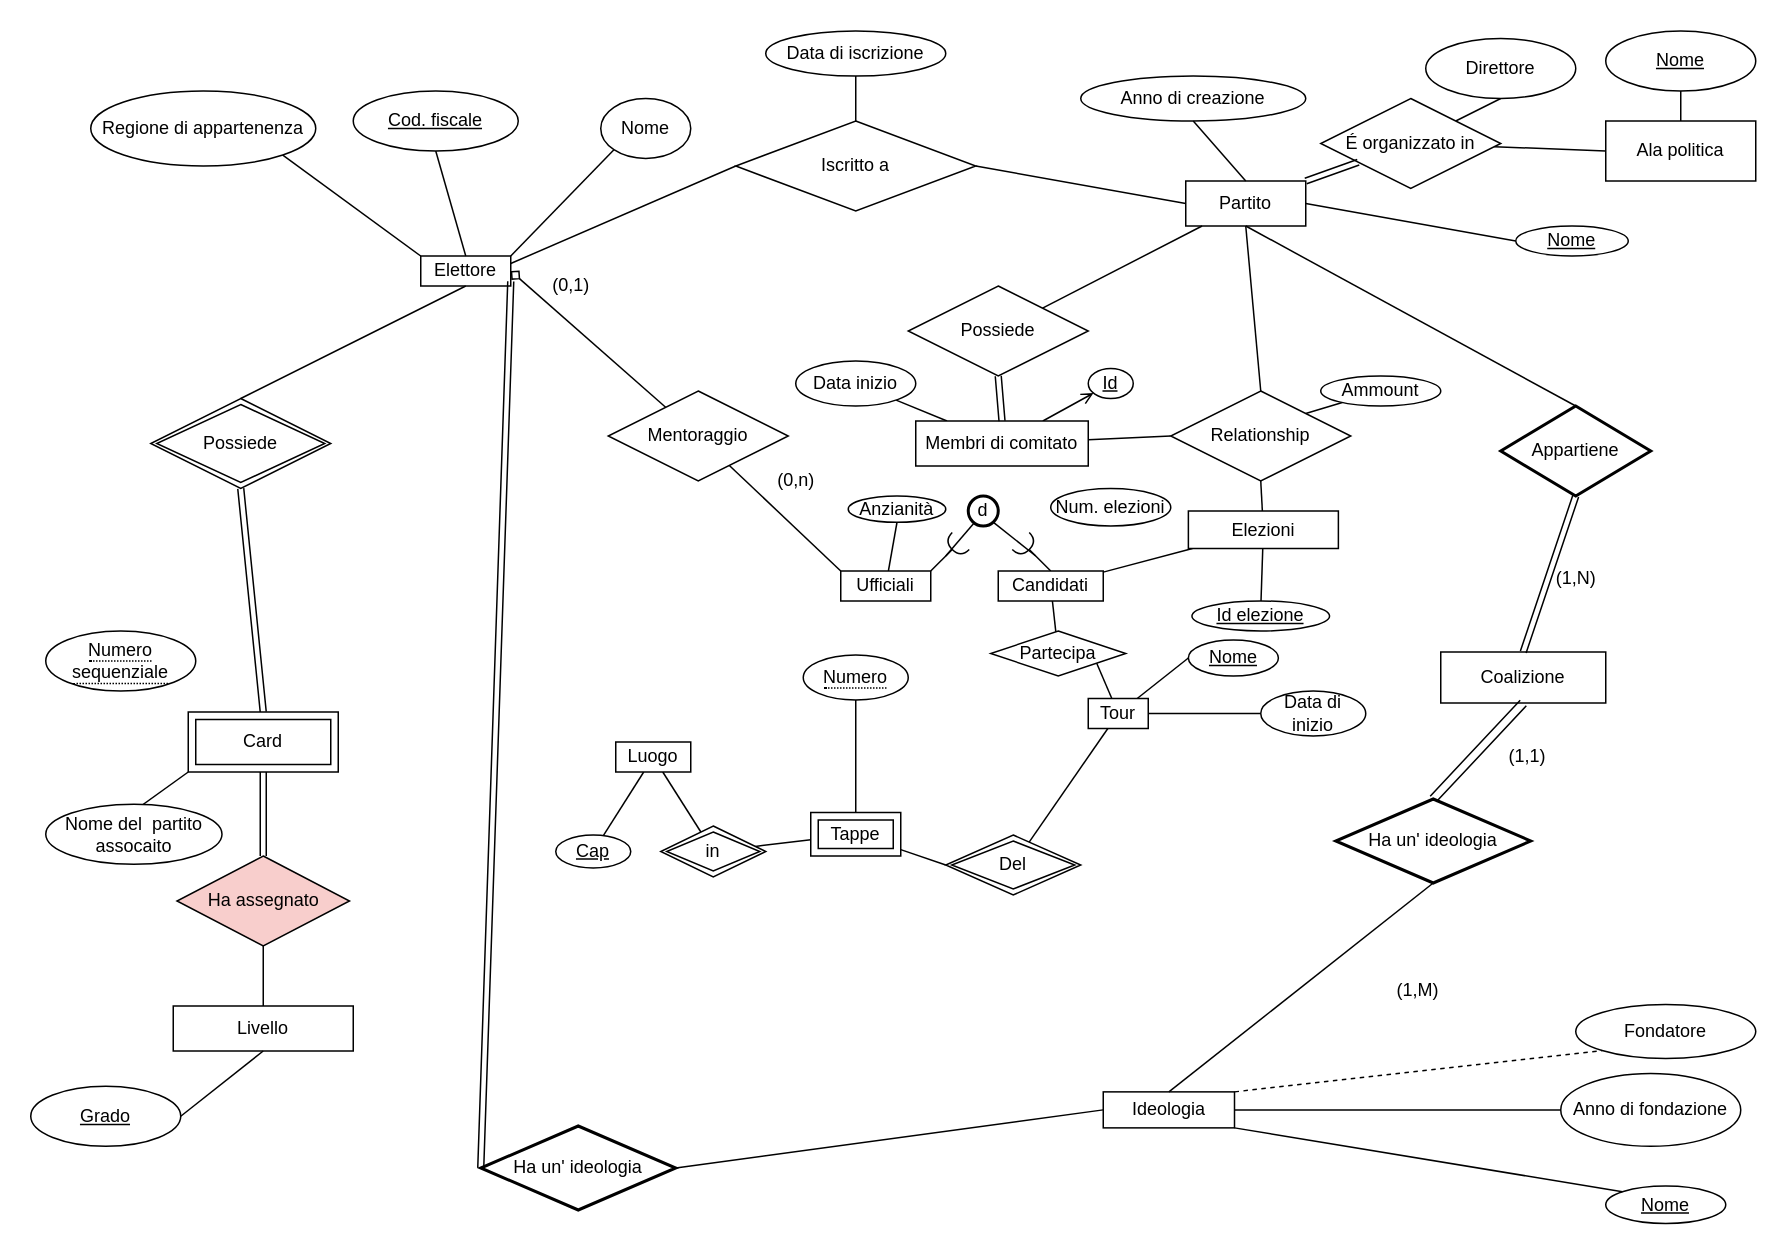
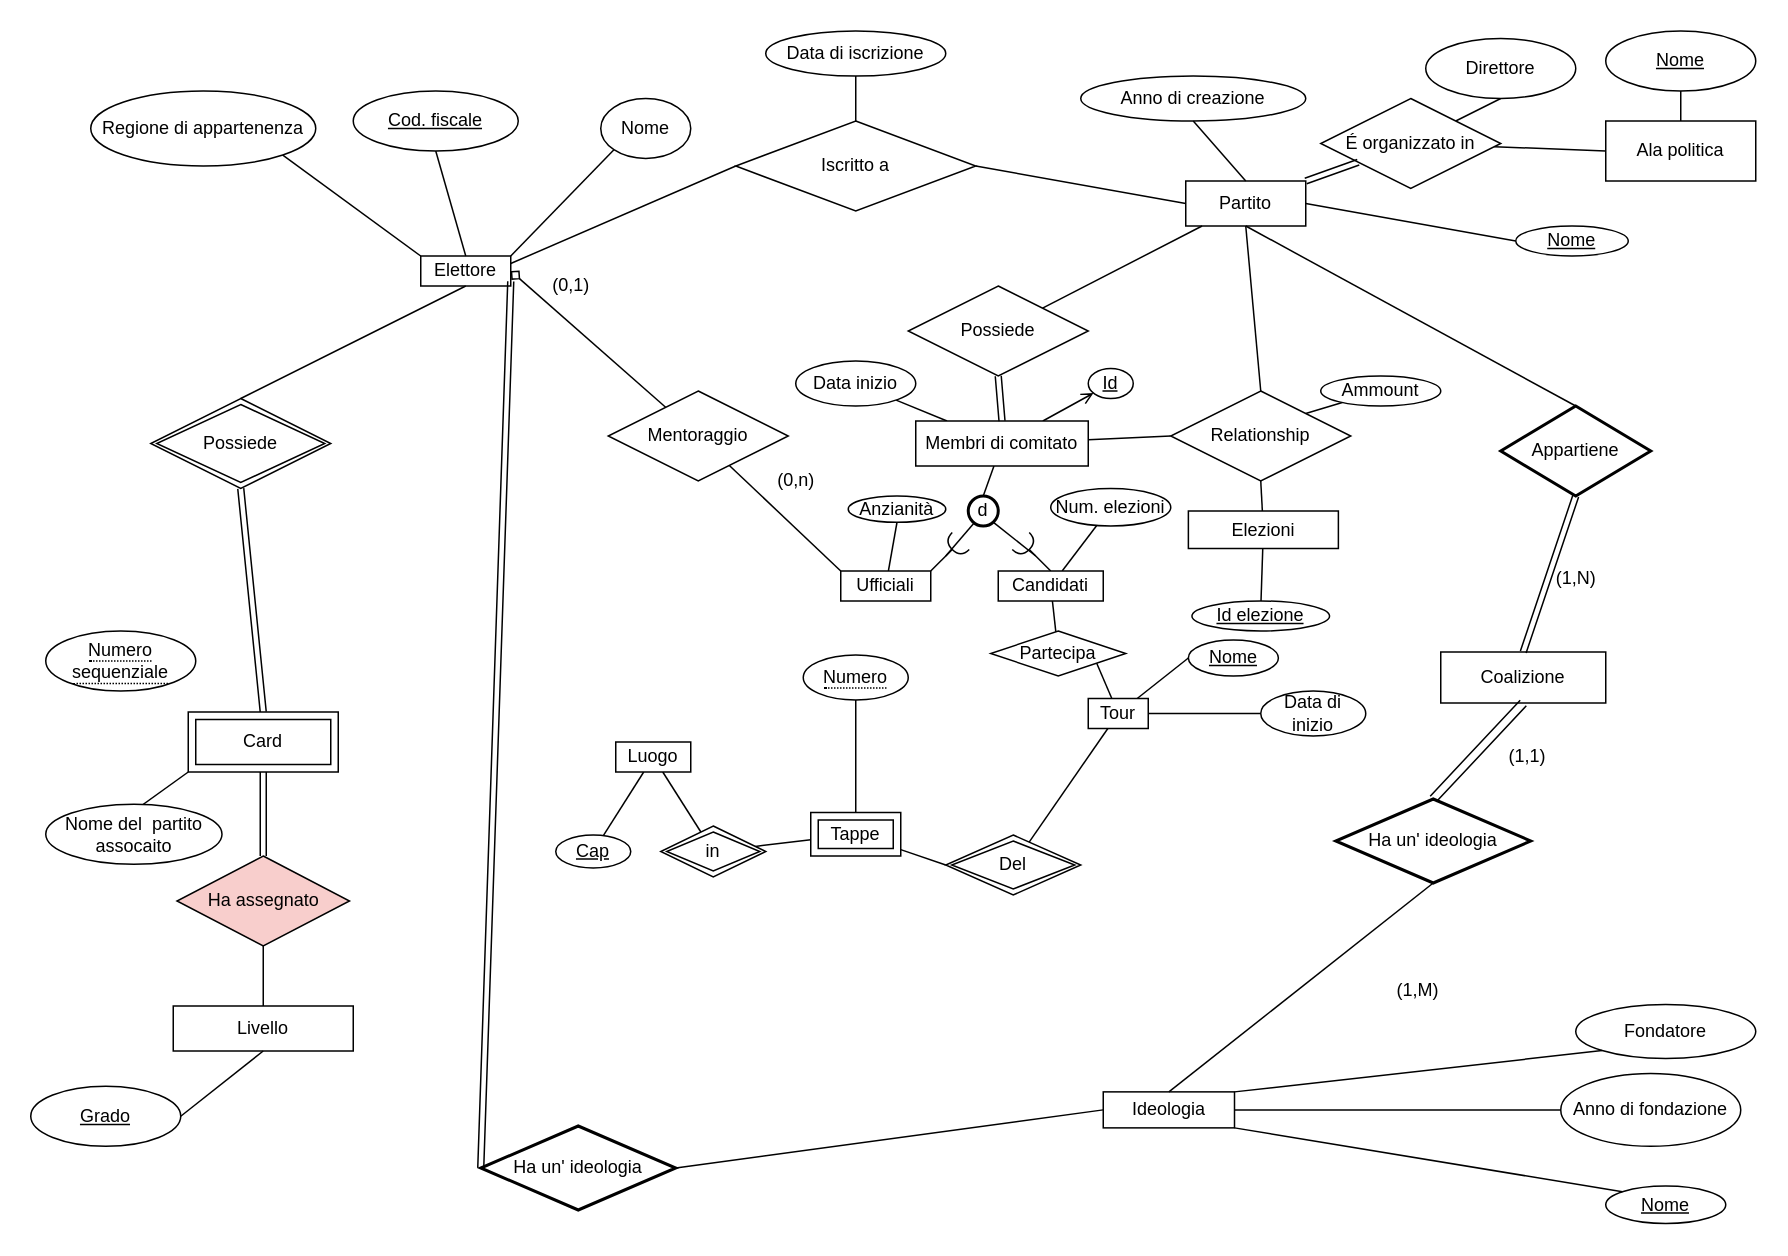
edge "Membri di comitato" -- "d": added
edge "Elezioni" -- "Candidati": now "Num. elezioni" -- "Candidati"
edge "Fondatore" -- "Ideologia": style dashed -> solid
